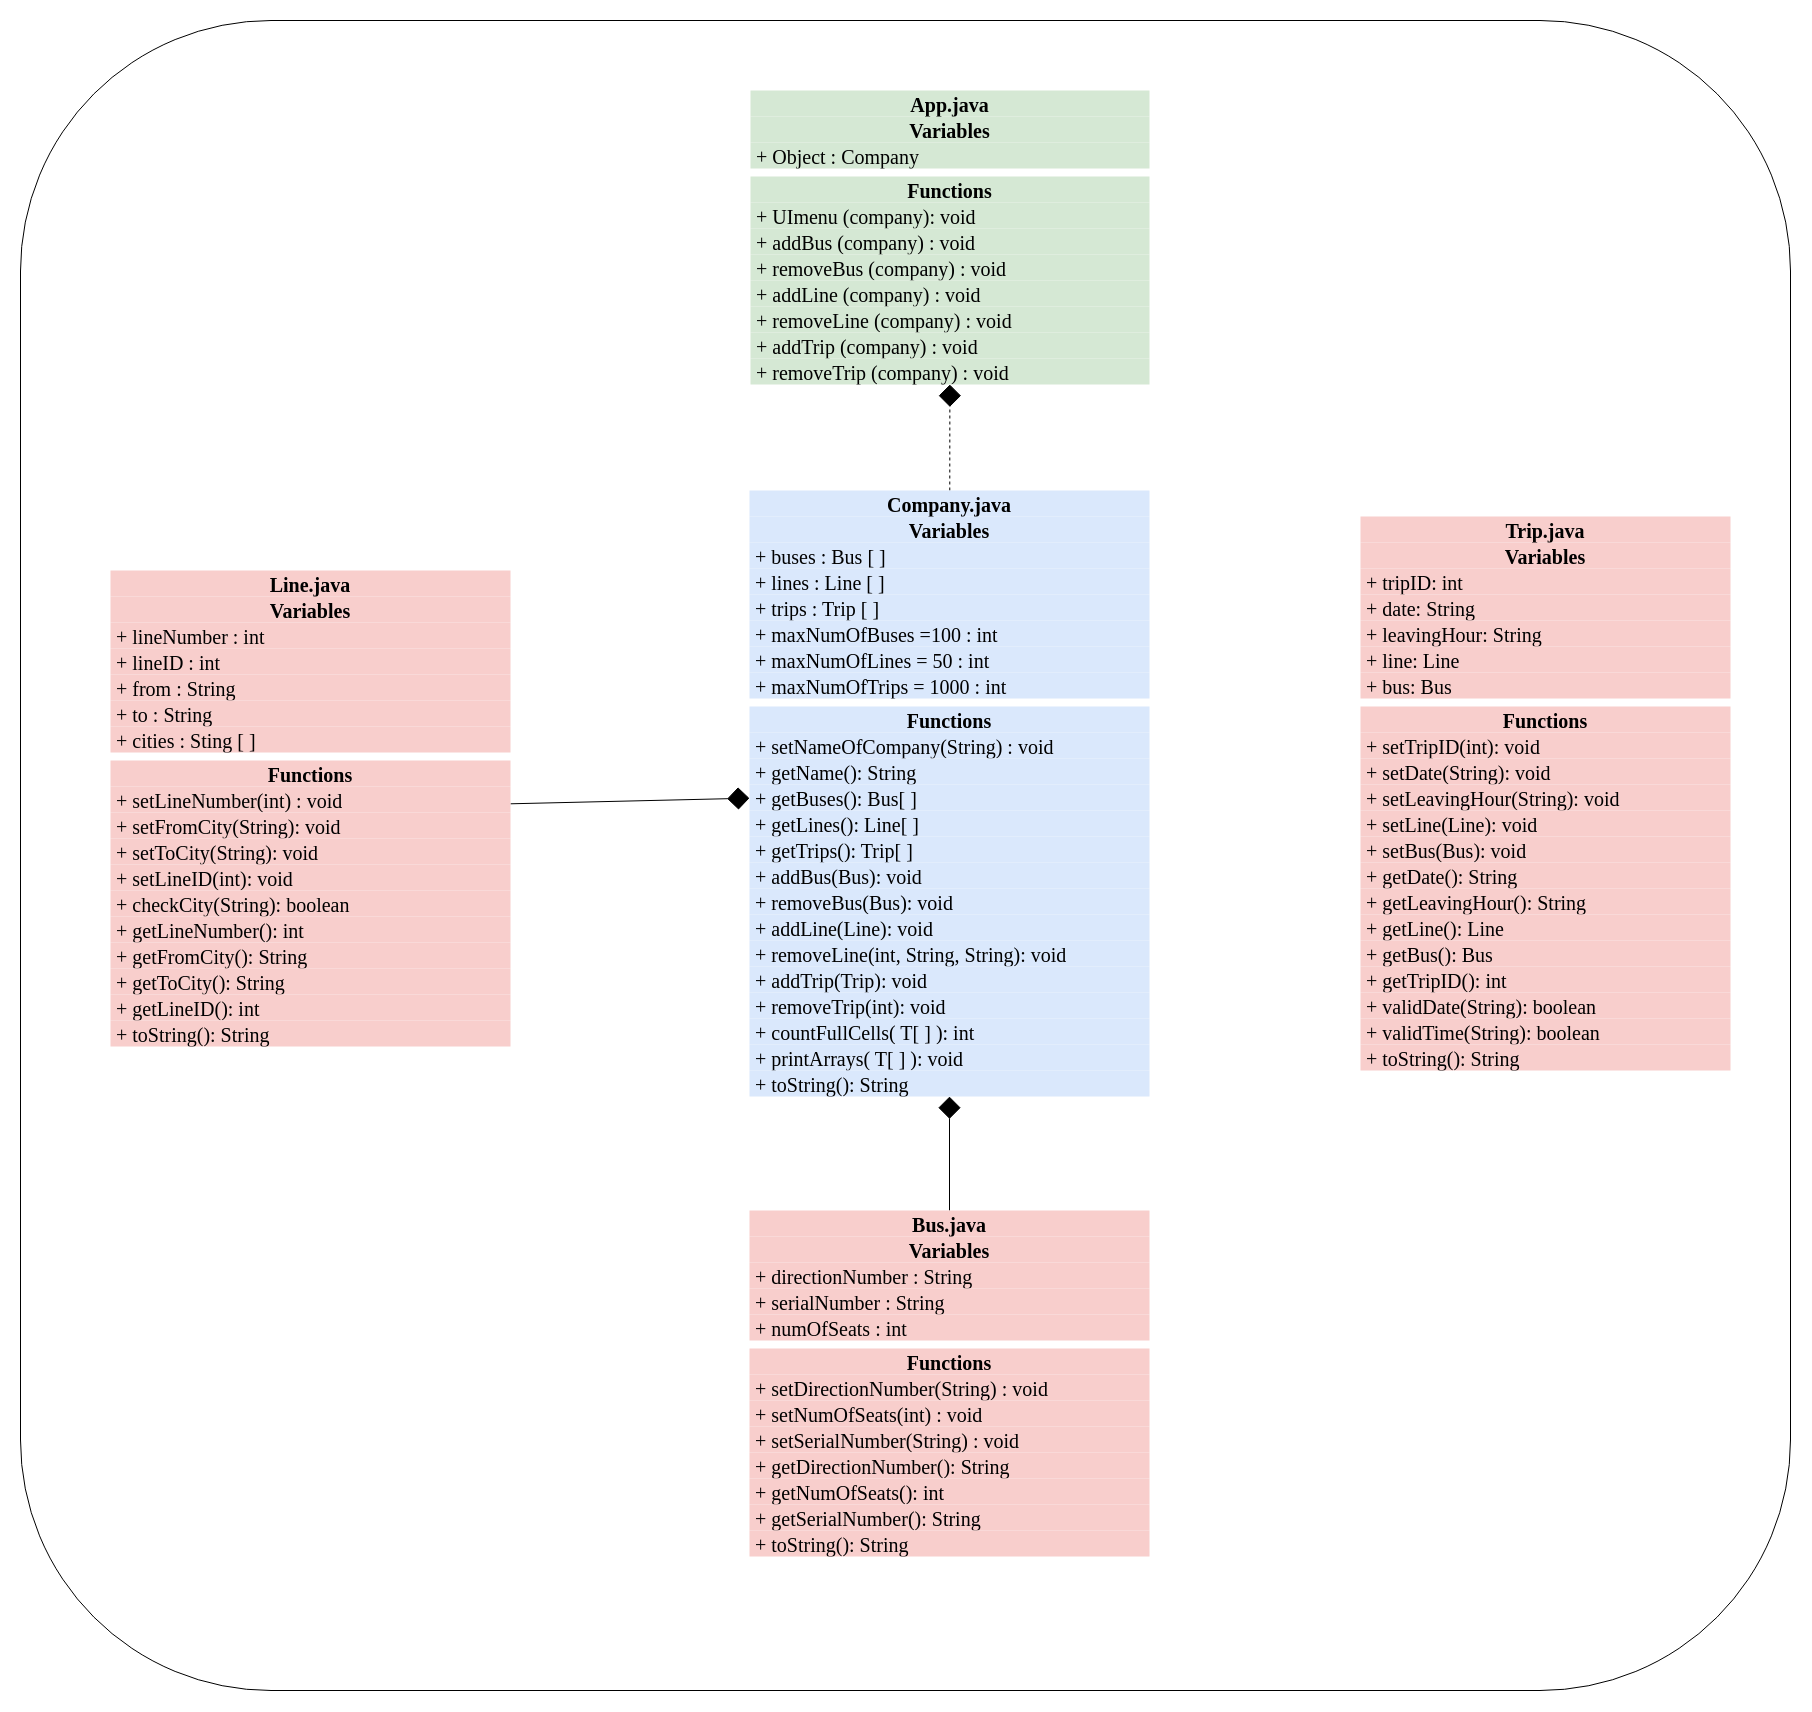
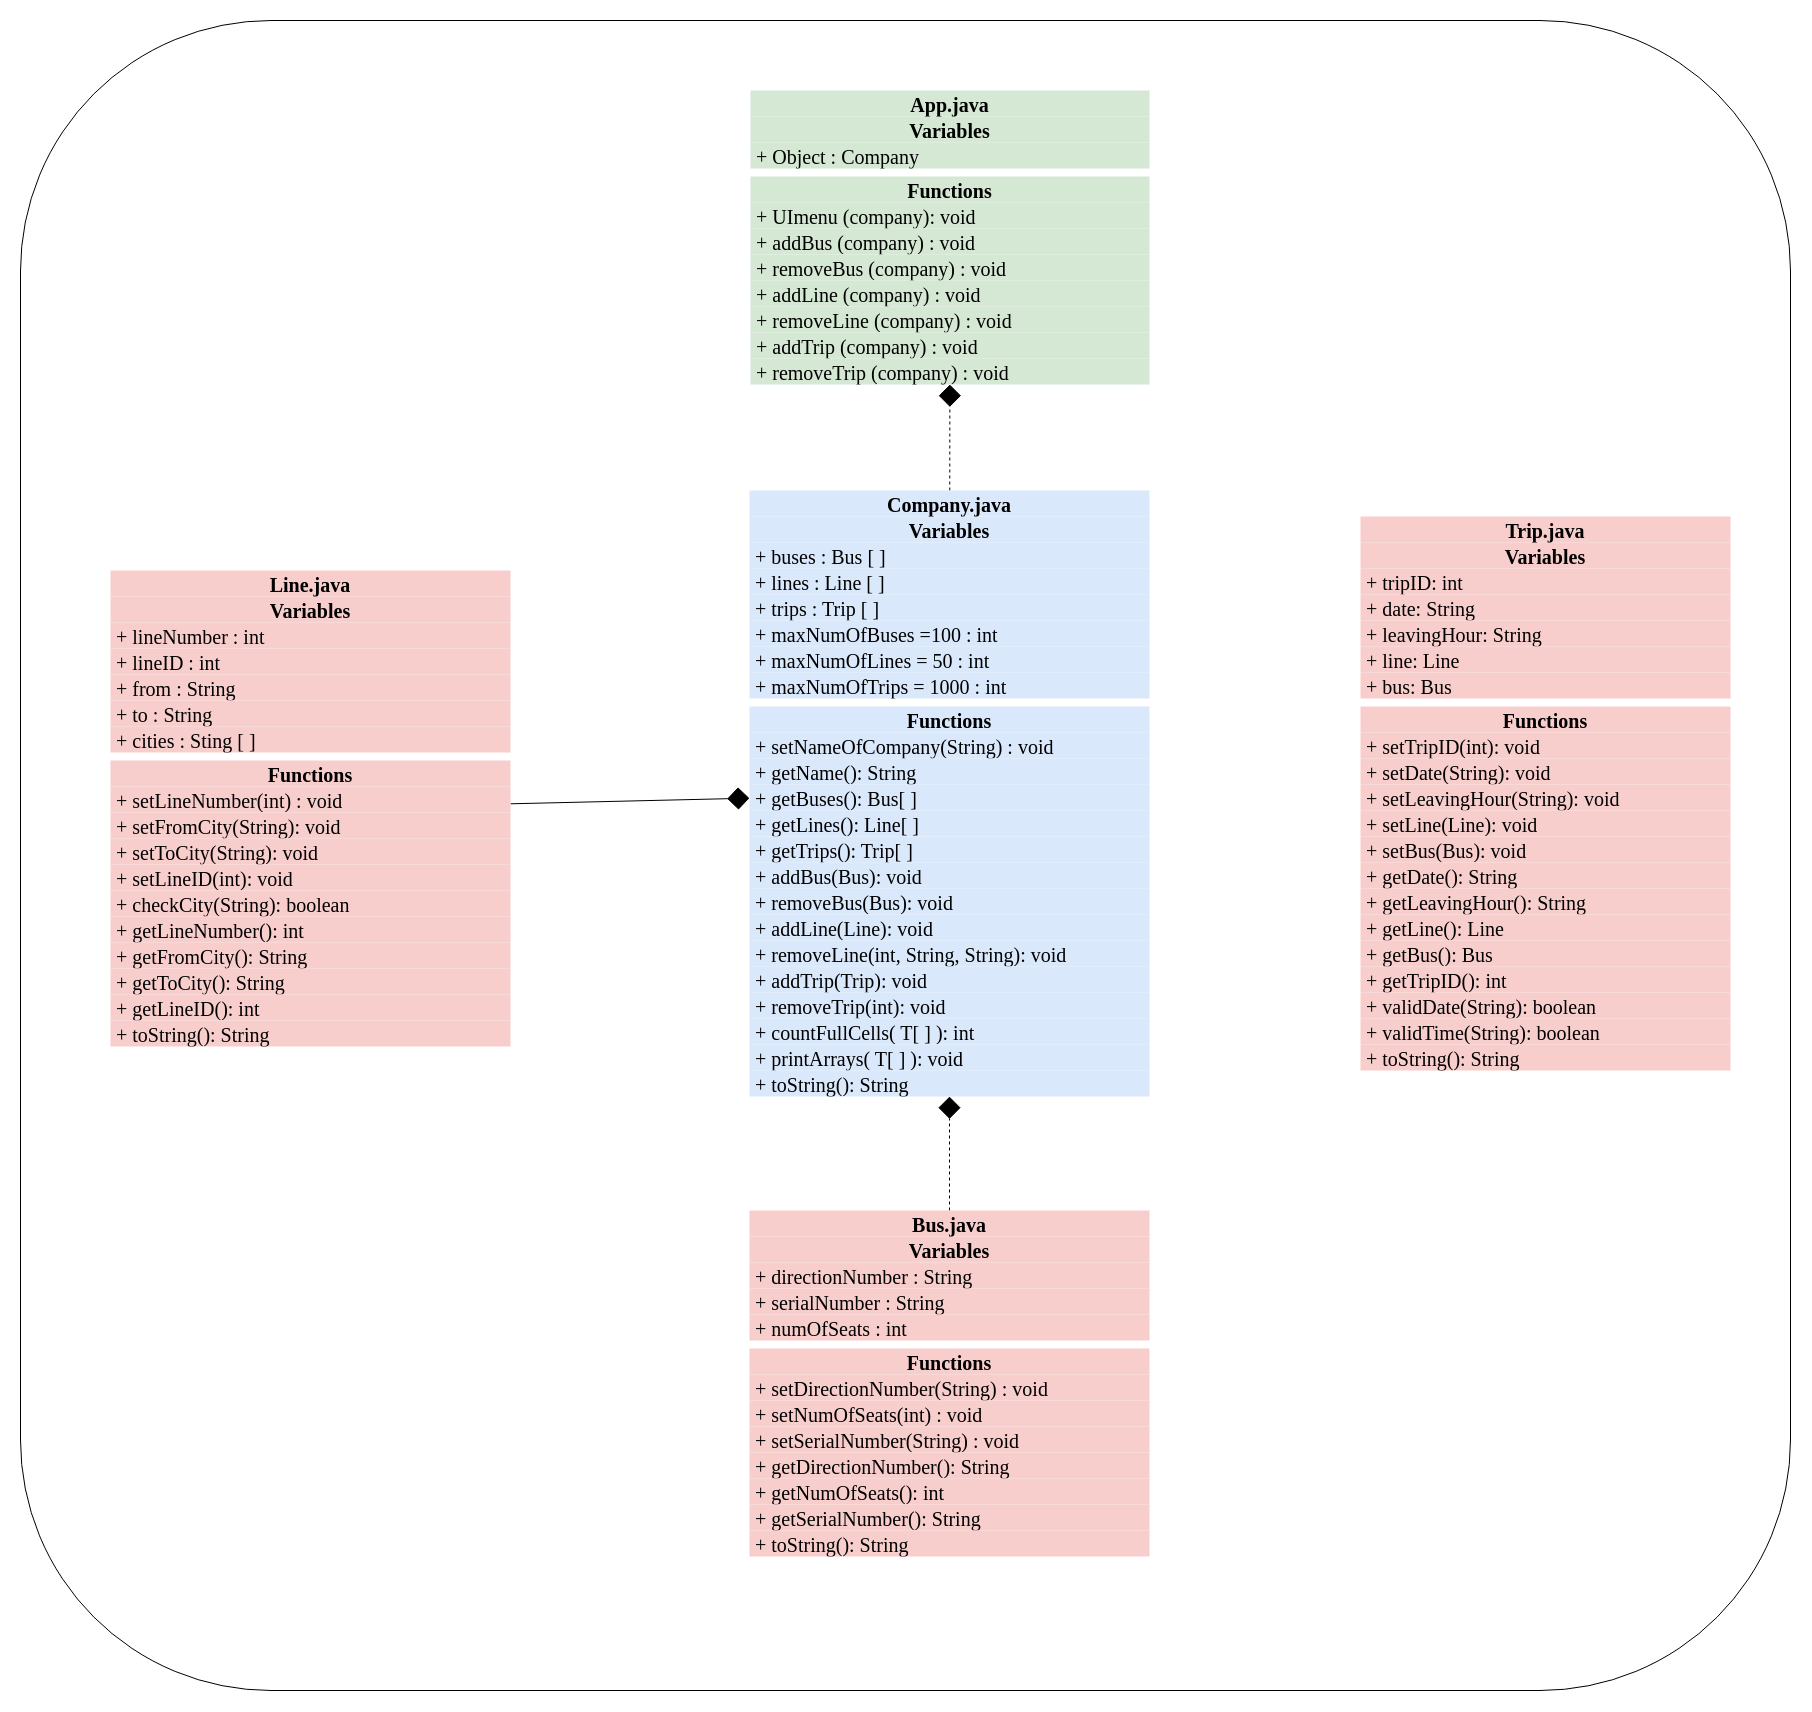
edge "Bus.java" -> "Company.java": style solid -> dashed
